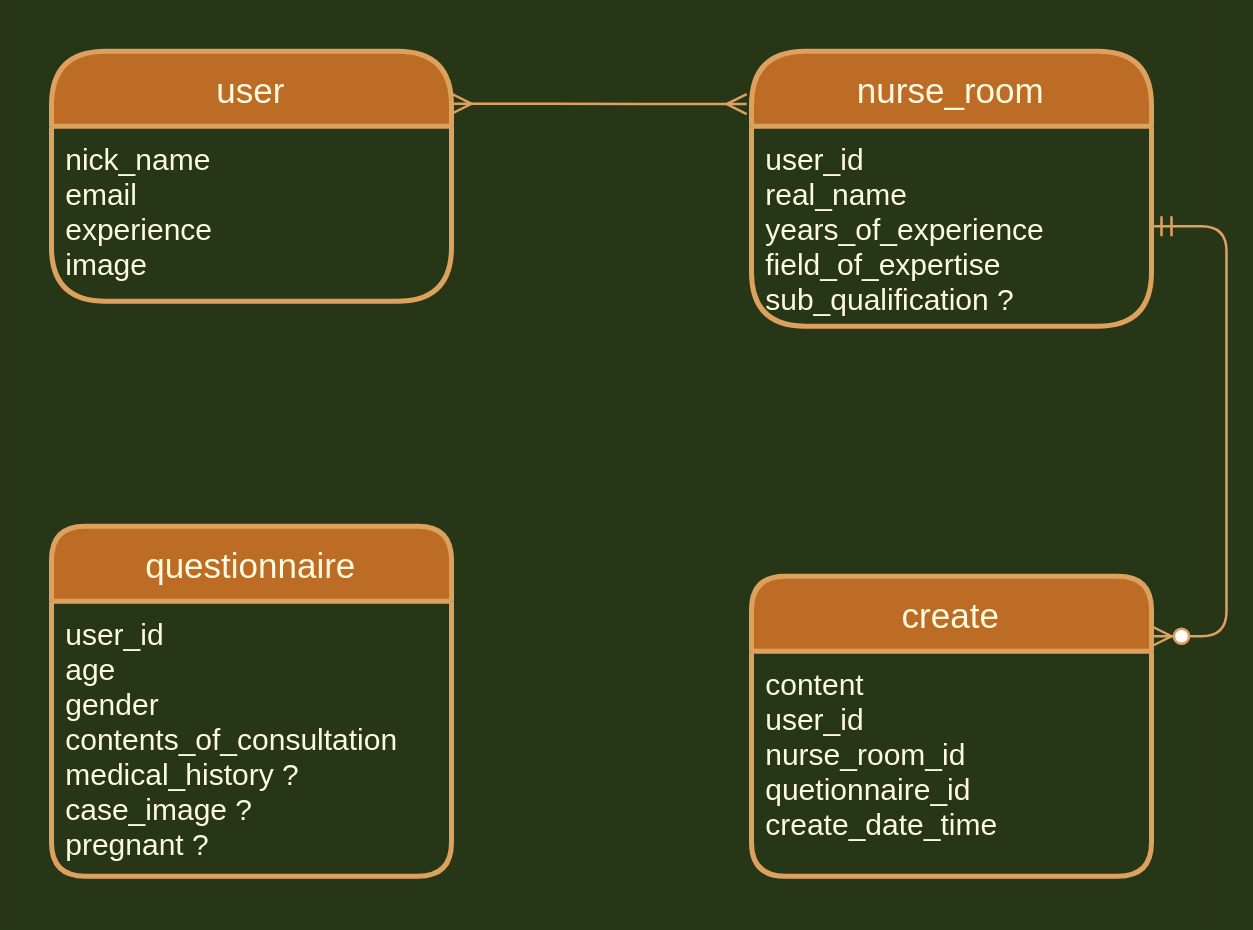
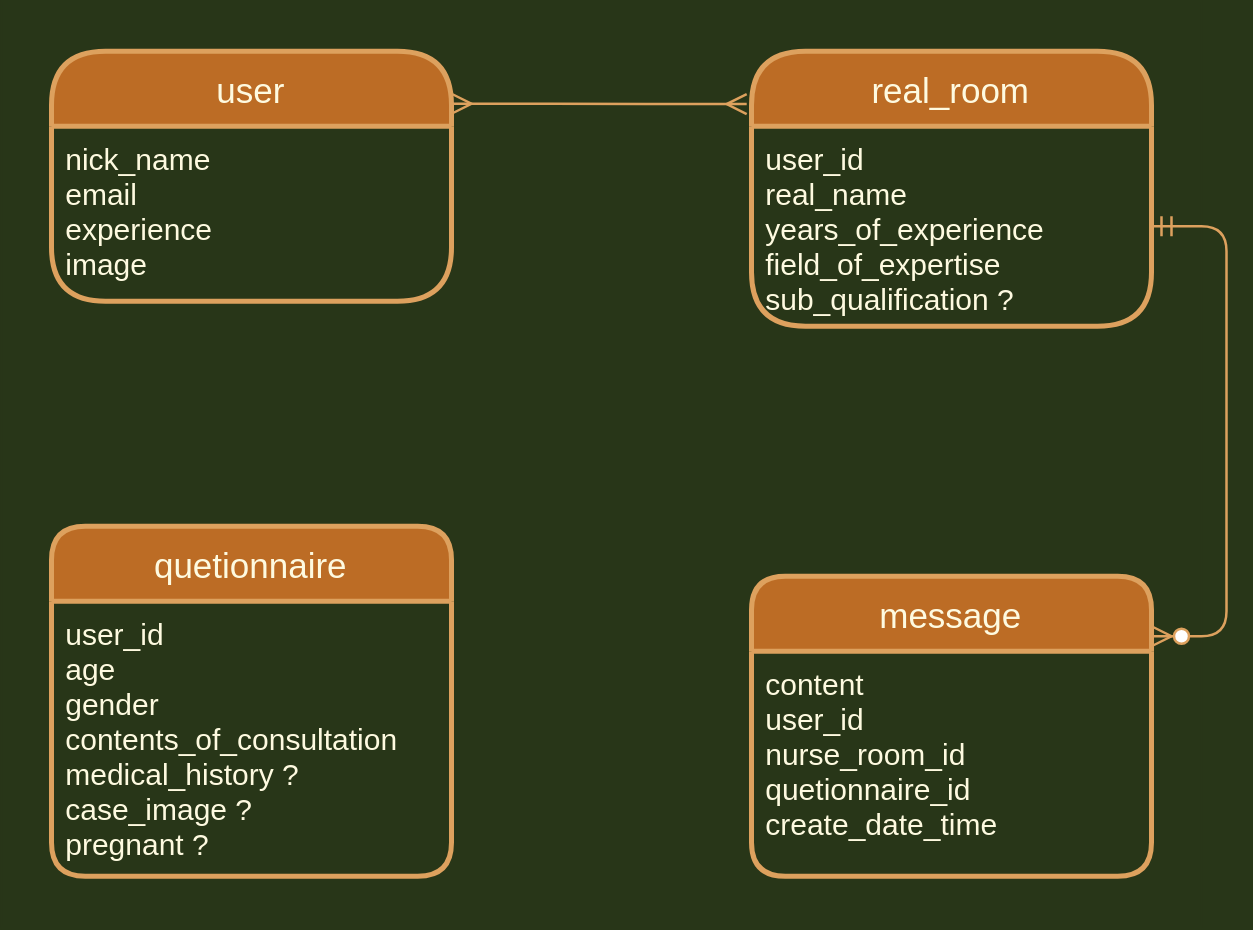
node "nurse_room": label "nurse_room" -> "real_room"
node "questionnaire": label "questionnaire" -> "quetionnaire"
node "create": label "create" -> "message"
